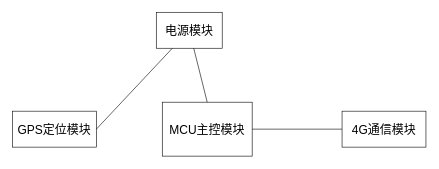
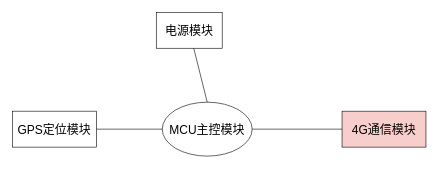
edge "电源模块" -- "GPS定位模块": now "MCU主控模块" -- "GPS定位模块"
node "MCU主控模块": shape rectangle -> ellipse
node "4G通信模块": fillcolor #ffffff -> #f8cecc
